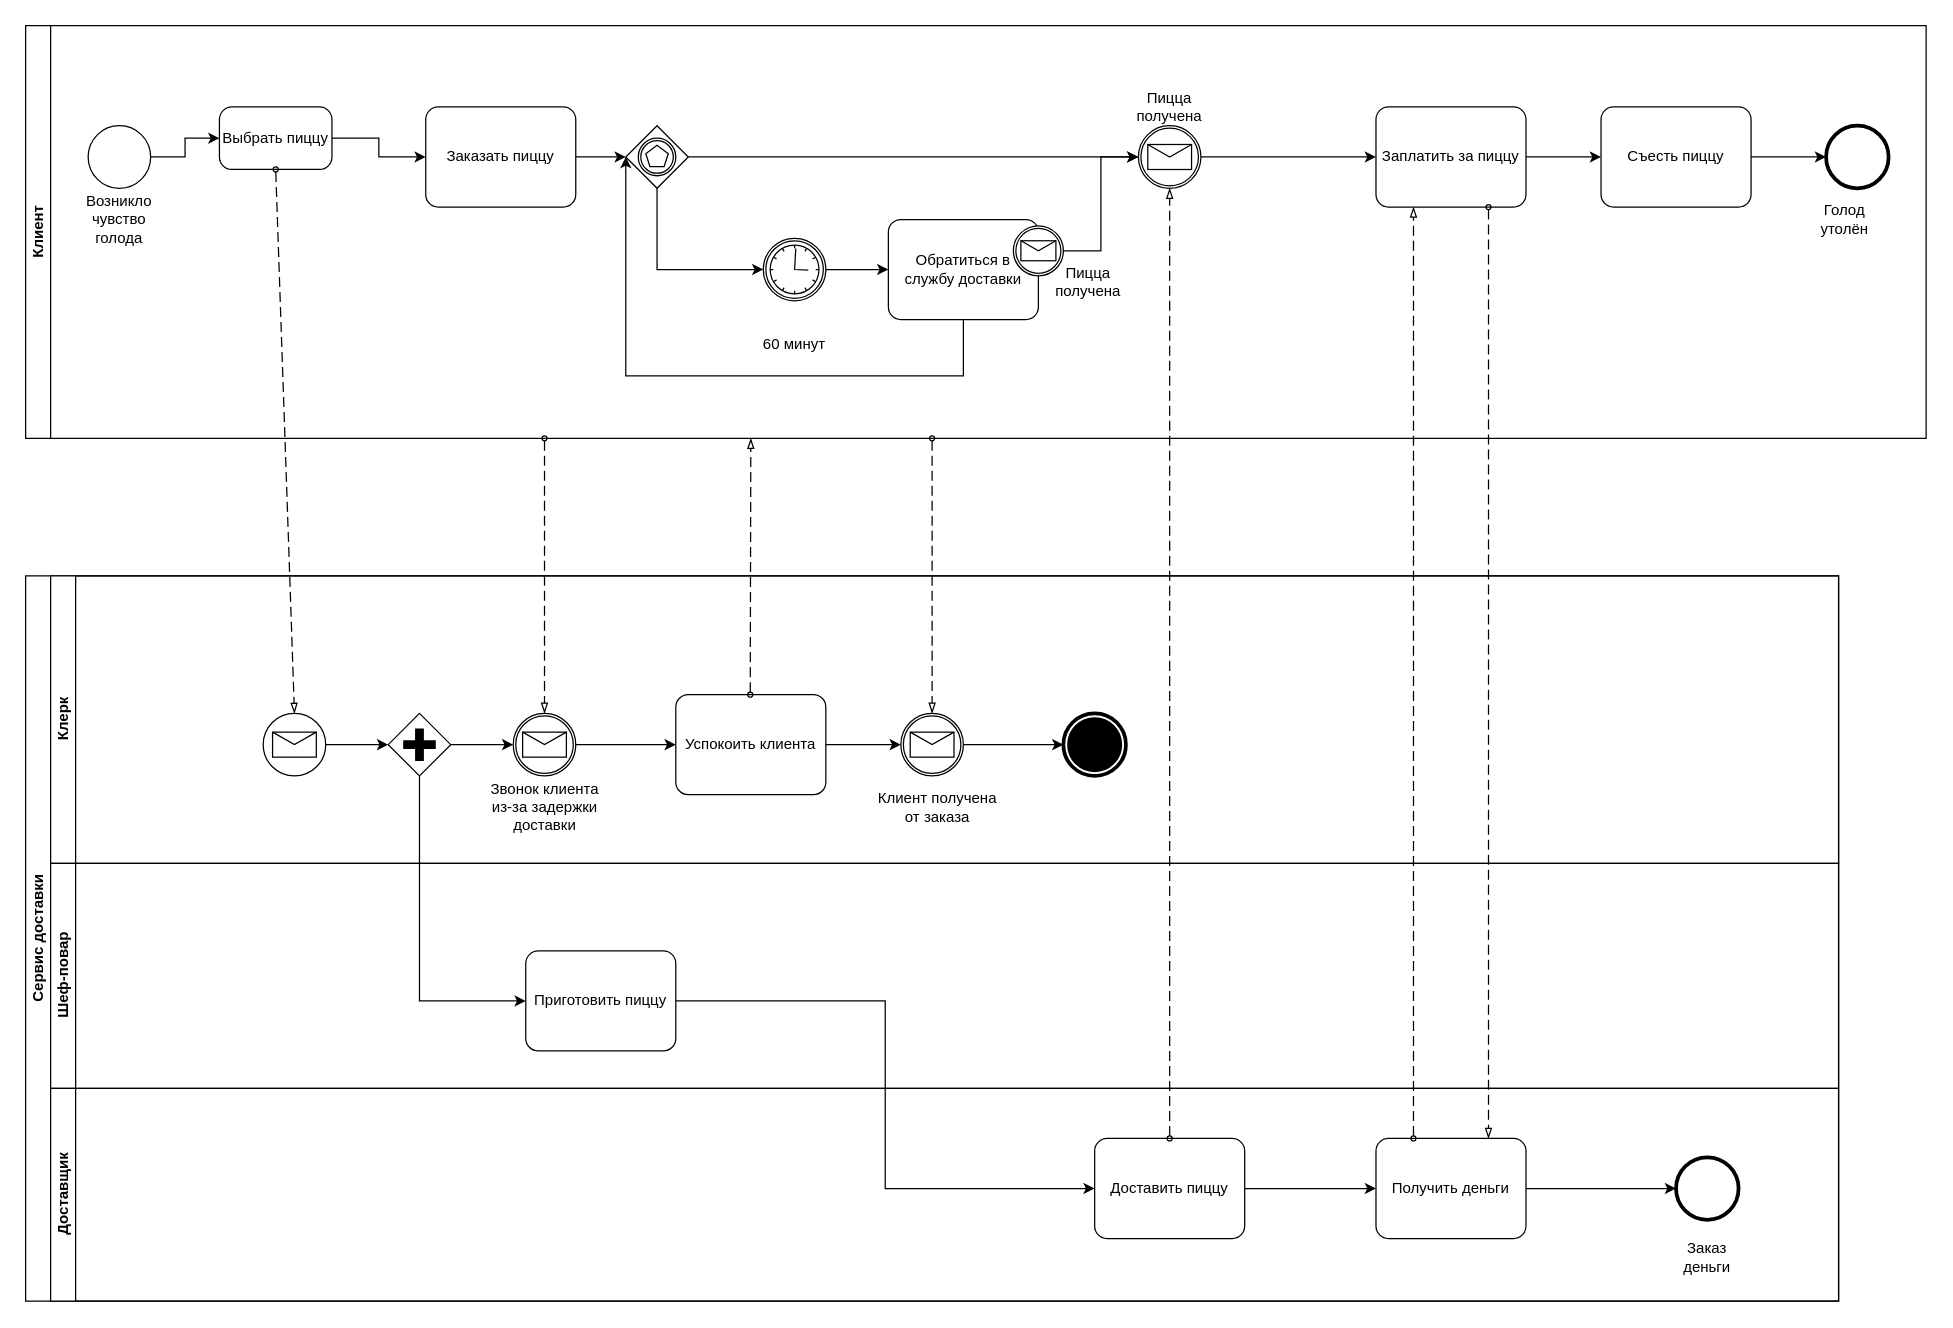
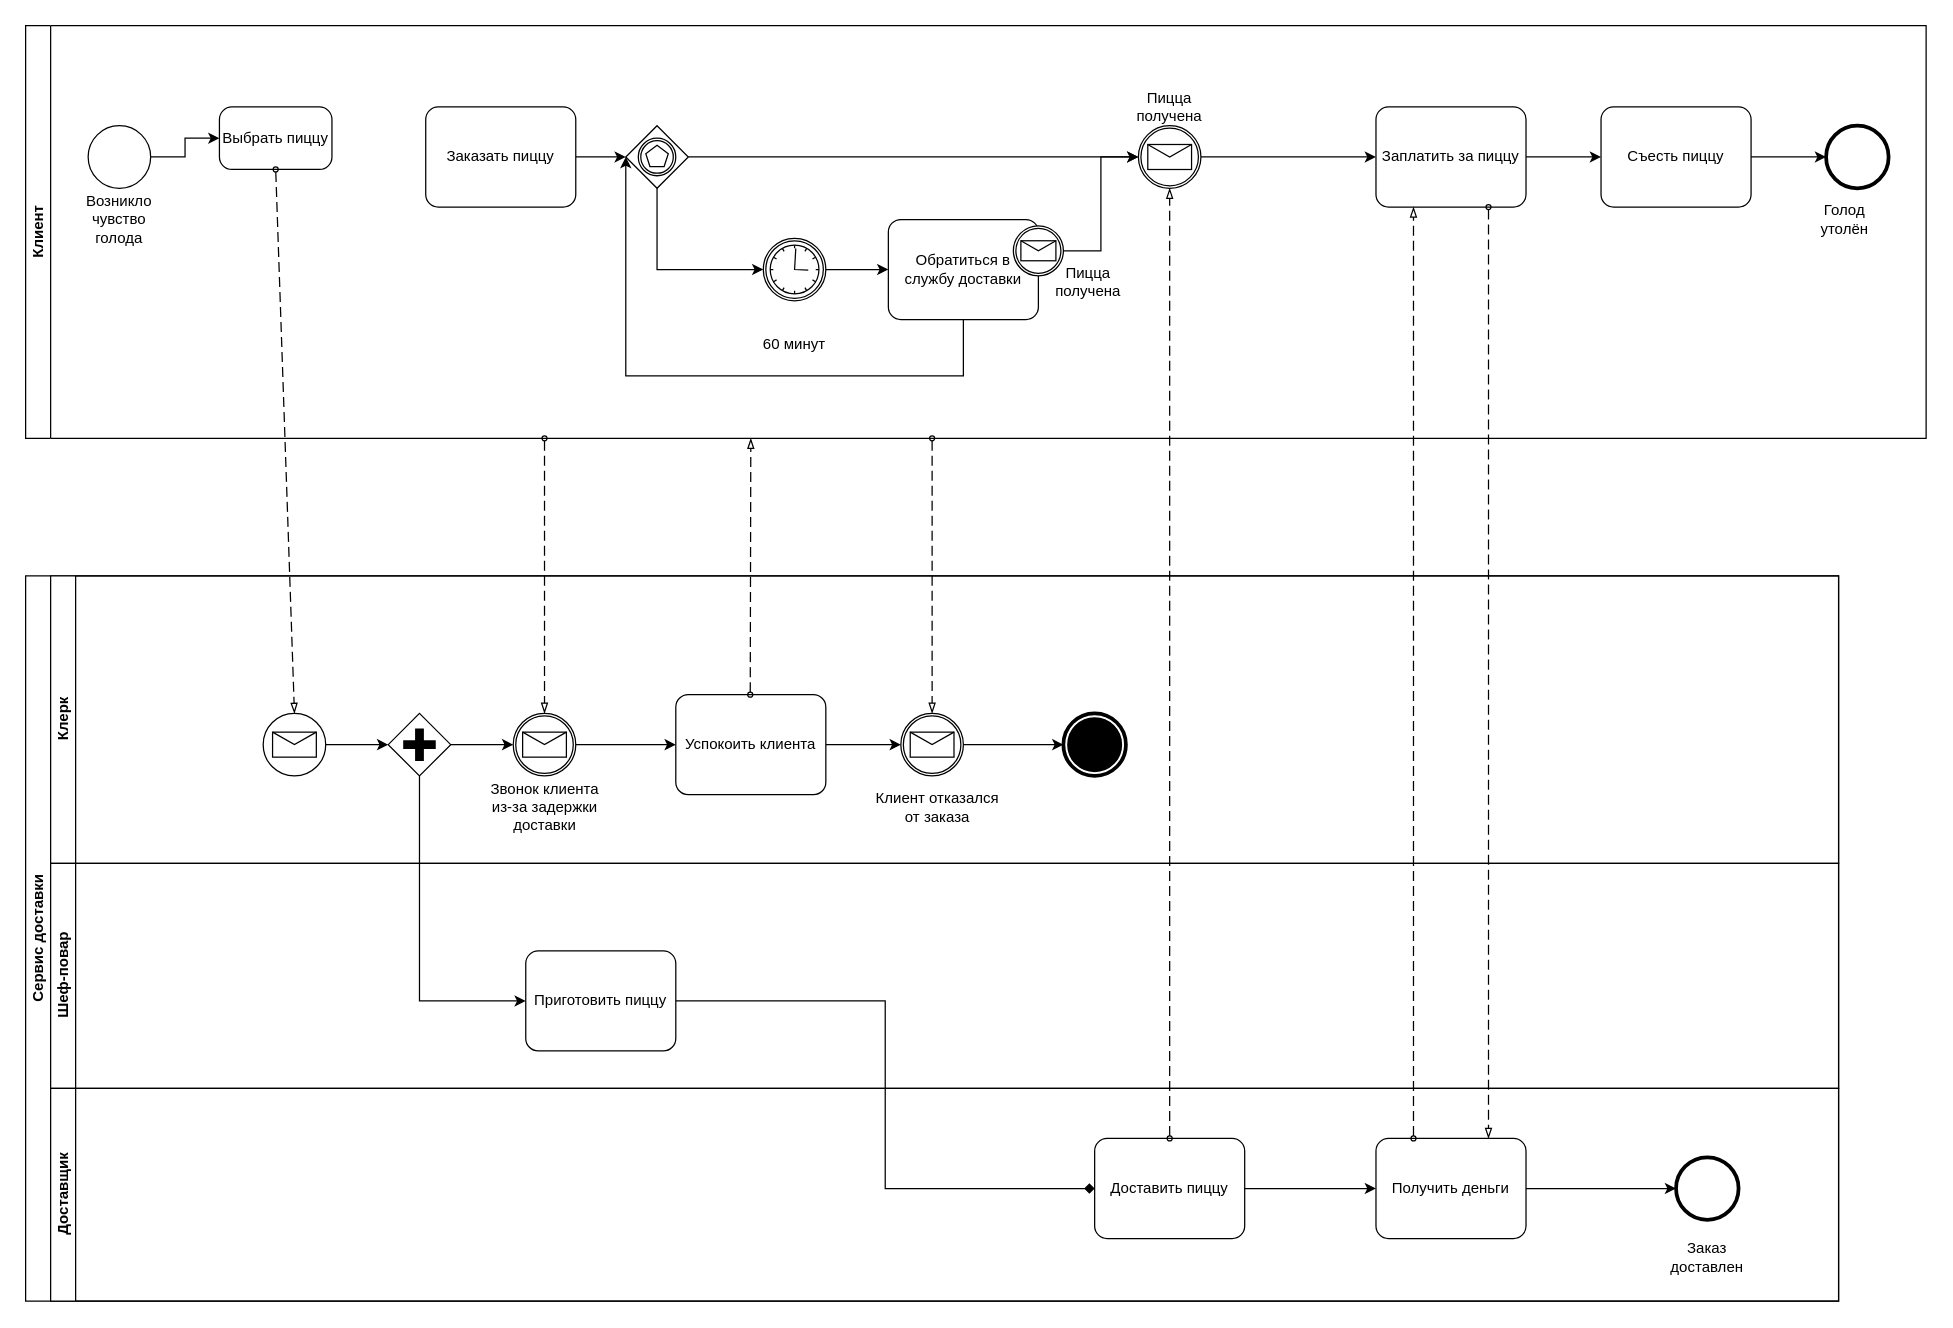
edge "Выбрать пиццу" -> "Заказать пиццу": removed
node "Клиент получена от заказа": label "Клиент получена от заказа" -> "Клиент отказался от заказа"
edge "Приготовить пиццу" -> "Доставить пиццу": arrowhead classic -> diamond
node "Заказ деньги": label "Заказ деньги" -> "Заказ доставлен"
